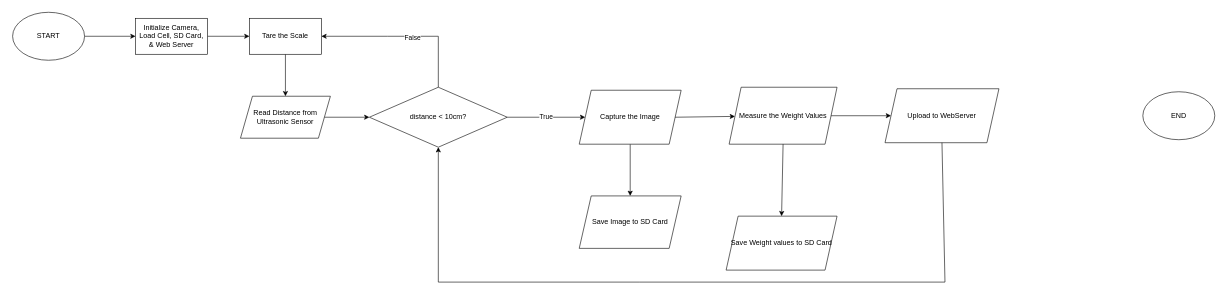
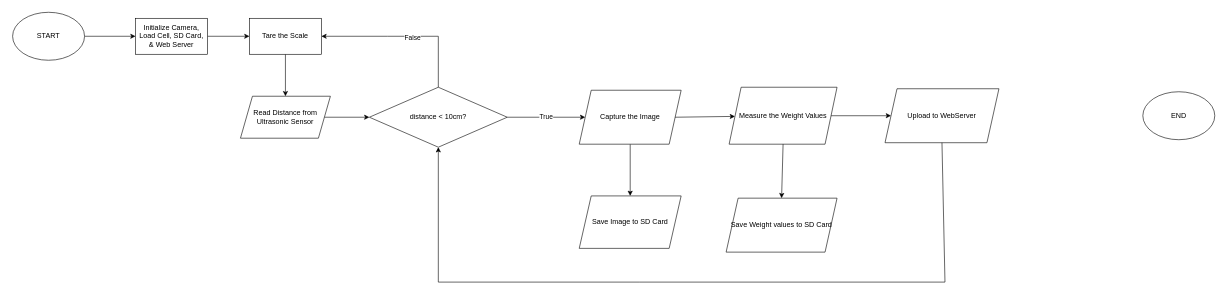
node "Save Weight values to SD Card": moved (782, 243) -> (782, 225)
